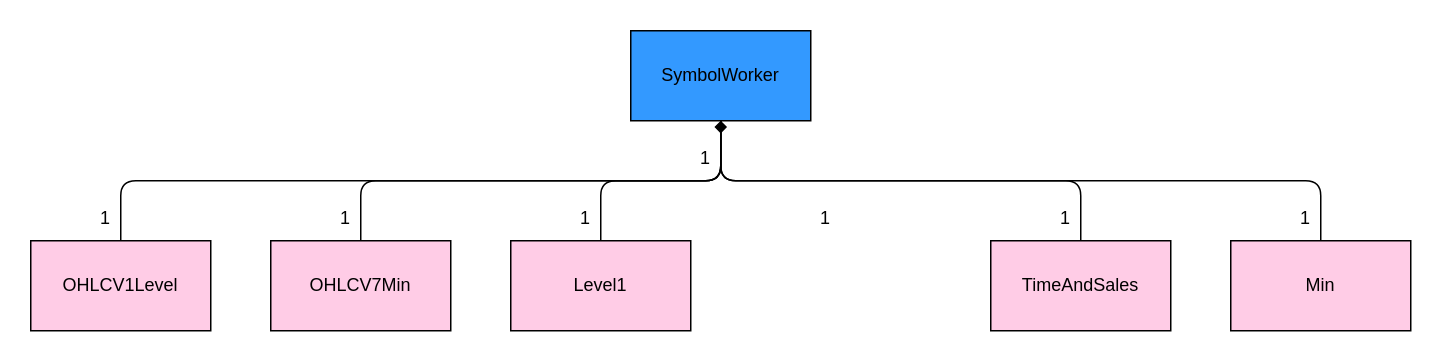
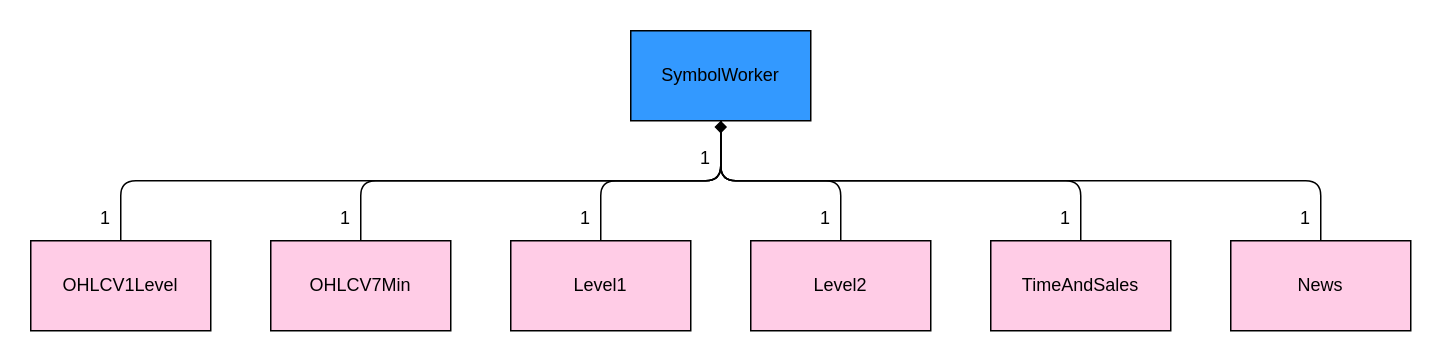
edge "SymbolWorker" -- "Level2": added
node "Level2": added
node "Min": label "Min" -> "News"
